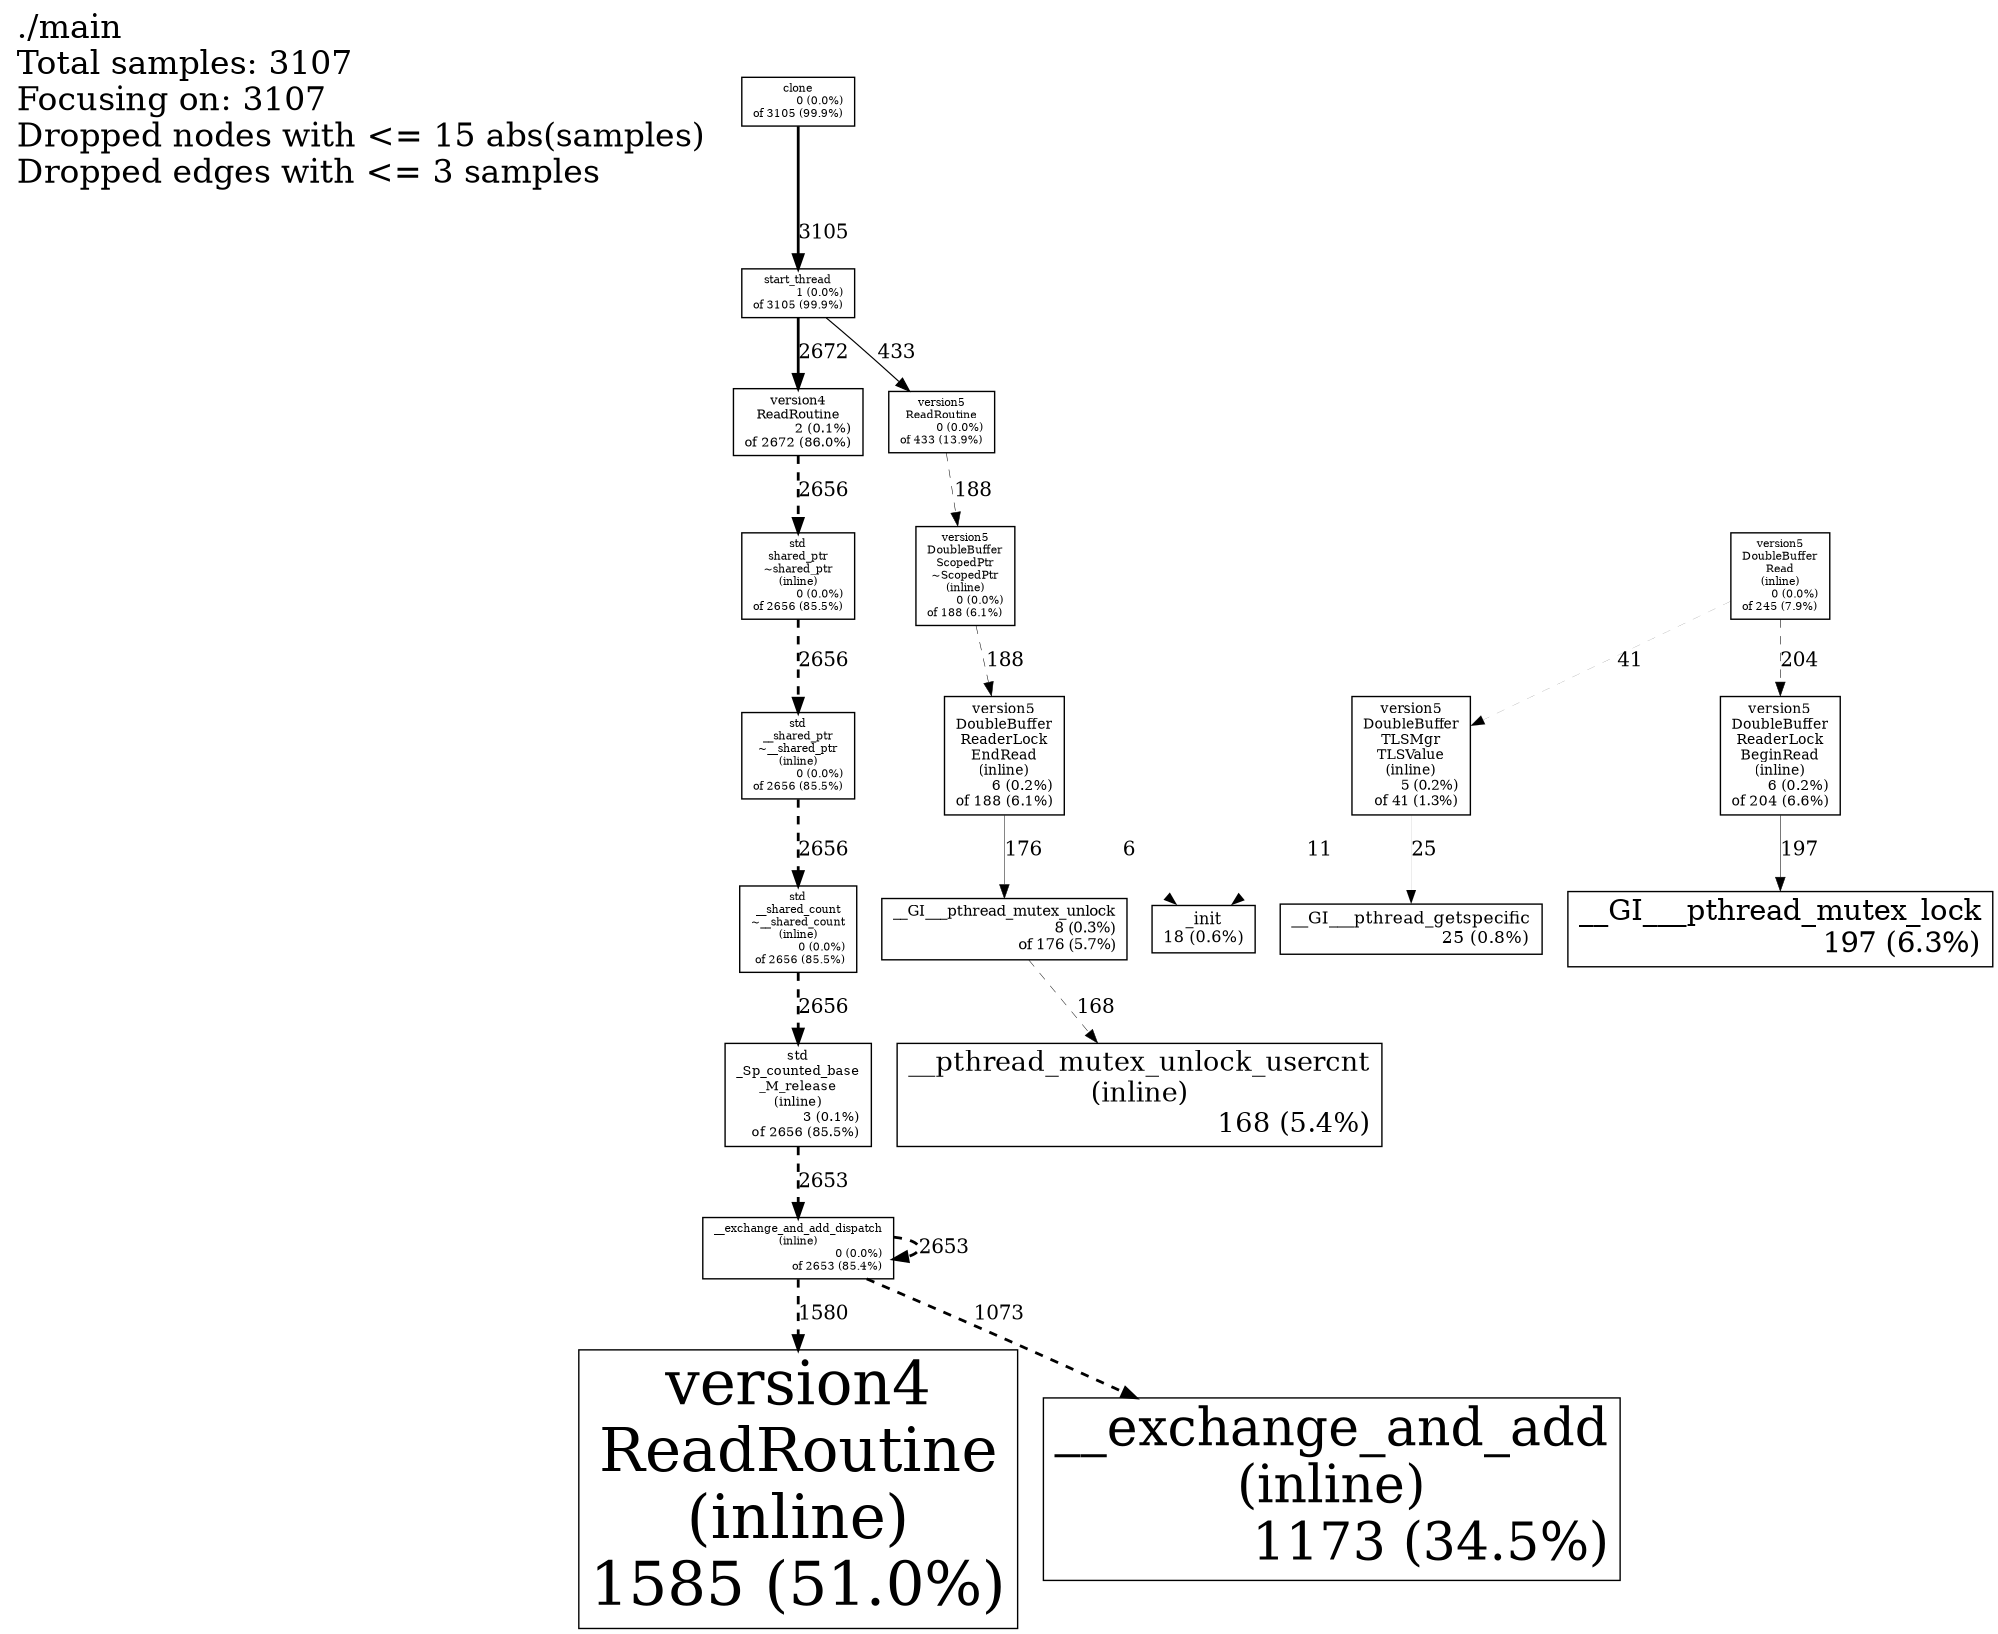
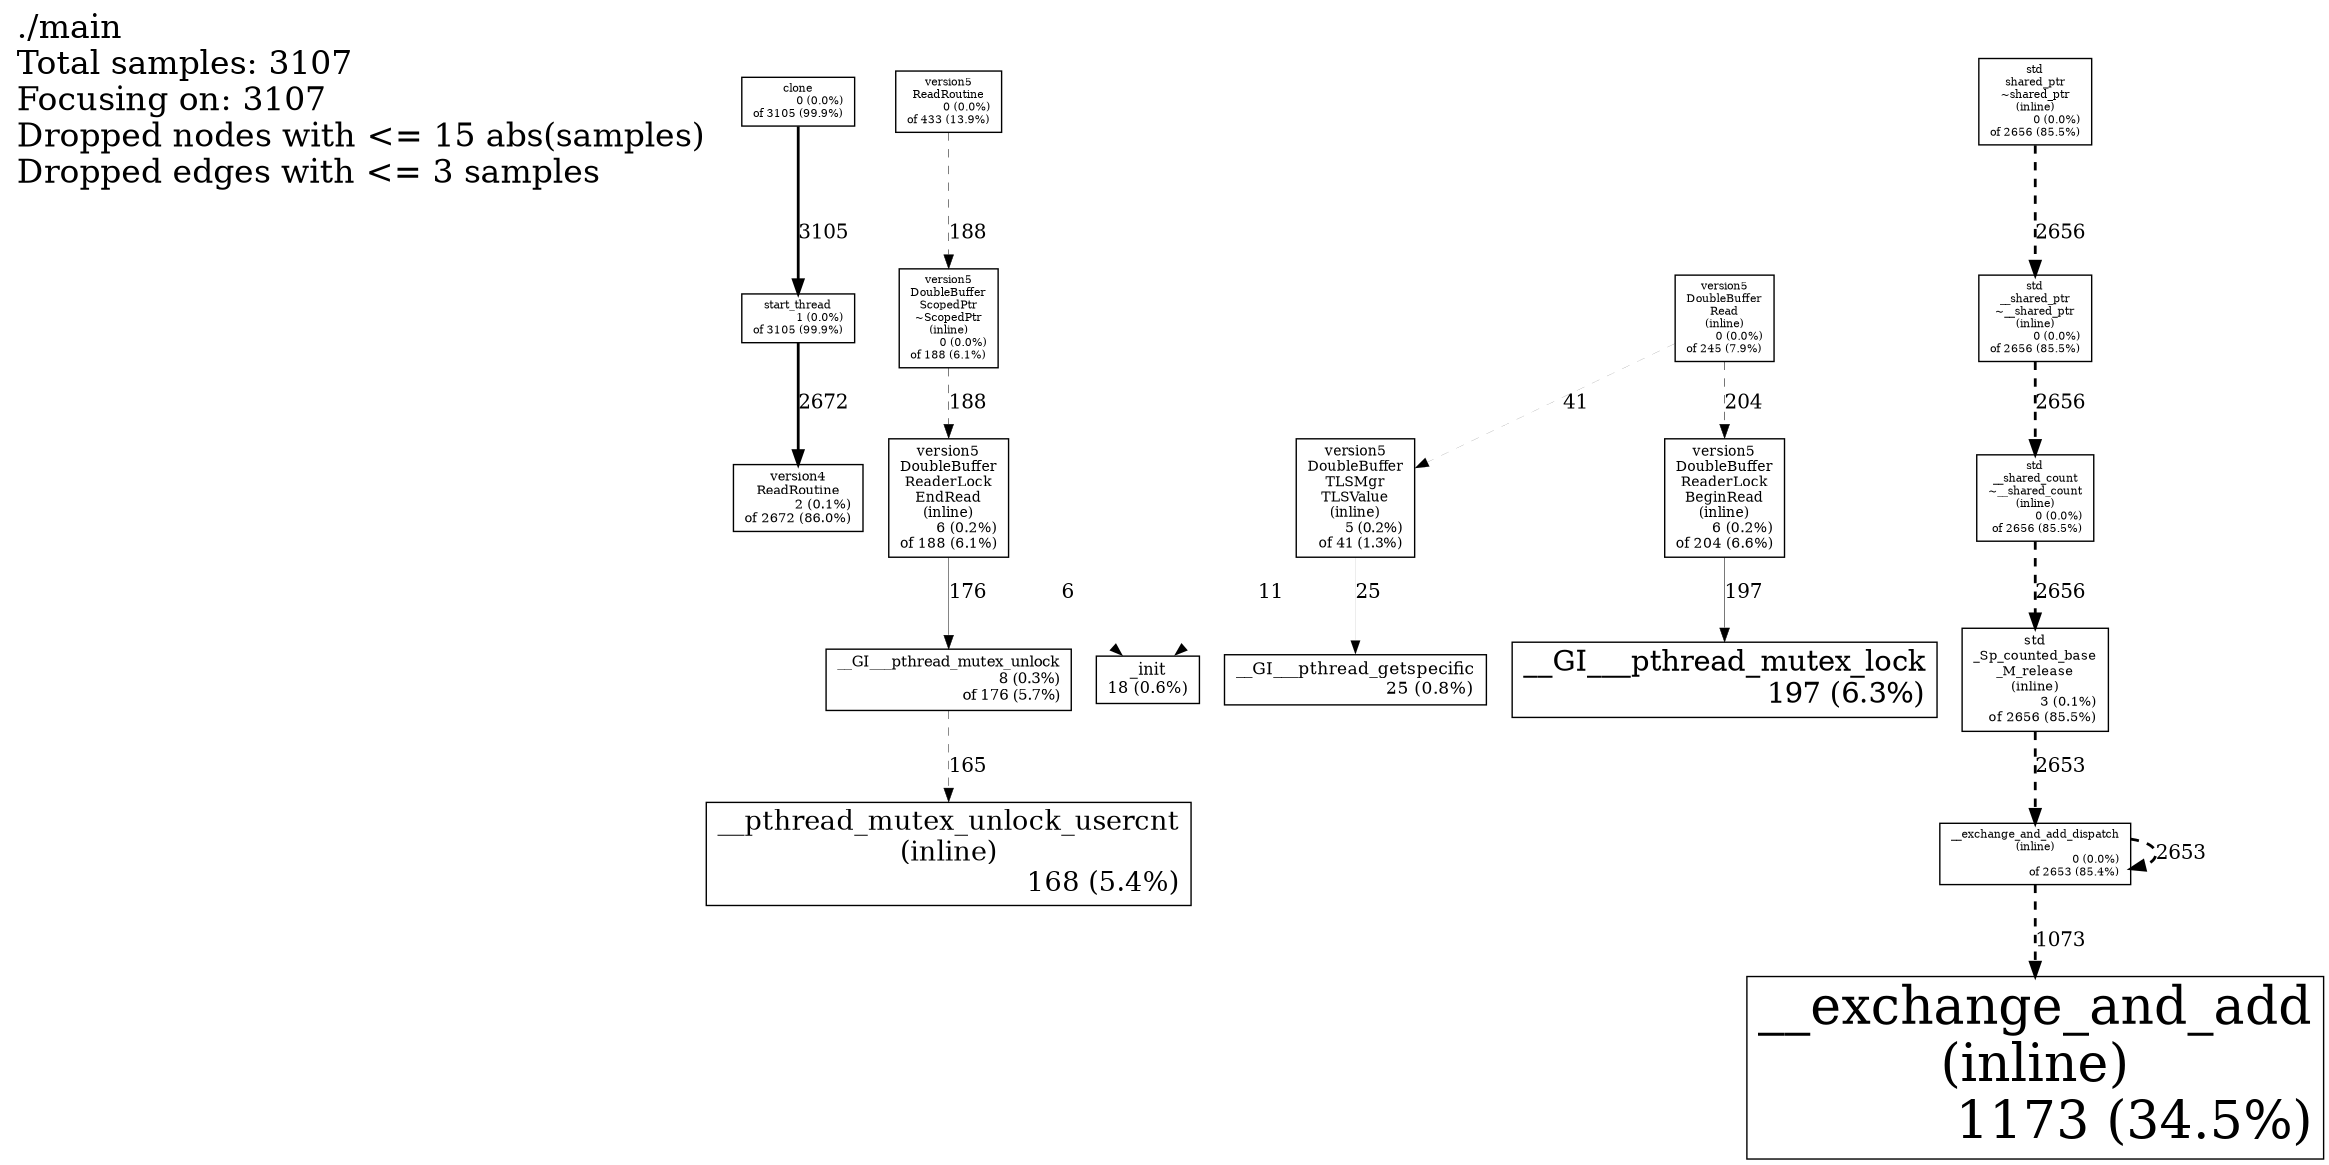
edge "start_thread 1 (0.0%) of 3105 (99.9%)" -> "version5 ReadRoutine 0 (0.0%) of 433 (13.9%)": removed, label "433"
edge "version4 ReadRoutine 2 (0.1%) of 2672 (86.0%)" -> "std shared_ptr ~shared_ptr (inline) 0 (0.0%) of 2656 (85.5%)": removed, label "2656"
edge "__GI___pthread_mutex_unlock 8 (0.3%) of 176 (5.7%)" -> "__pthread_mutex_unlock_usercnt (inline) 168 (5.4%)": label "168" -> "165"
node "version4 ReadRoutine (inline) 1585 (51.0%)": removed
